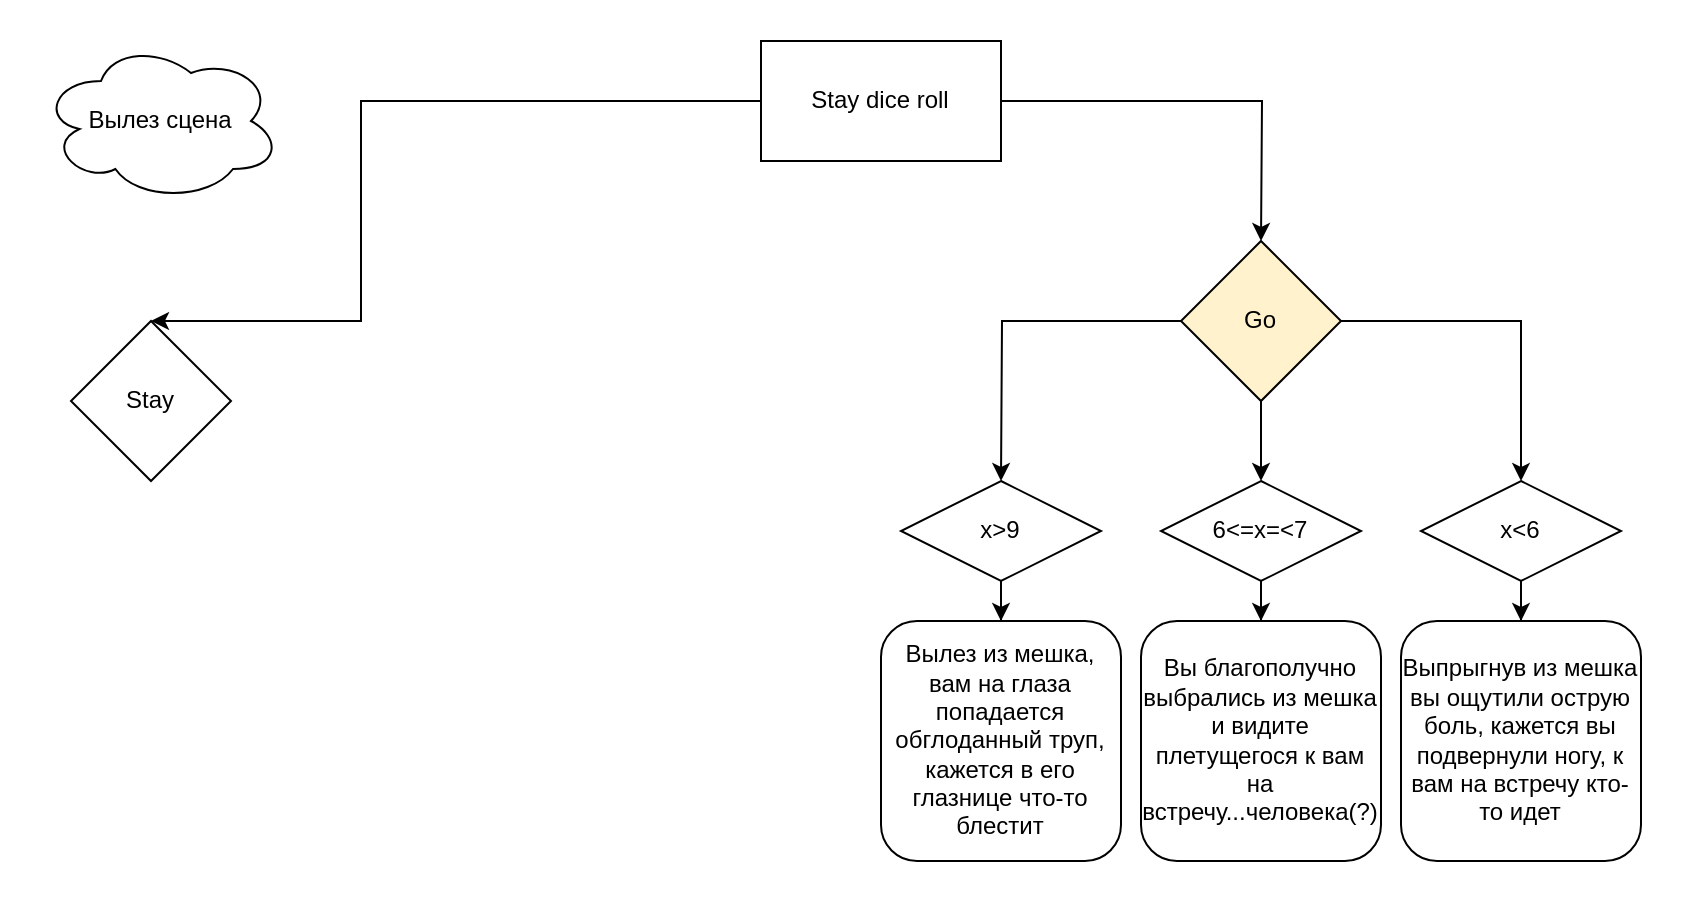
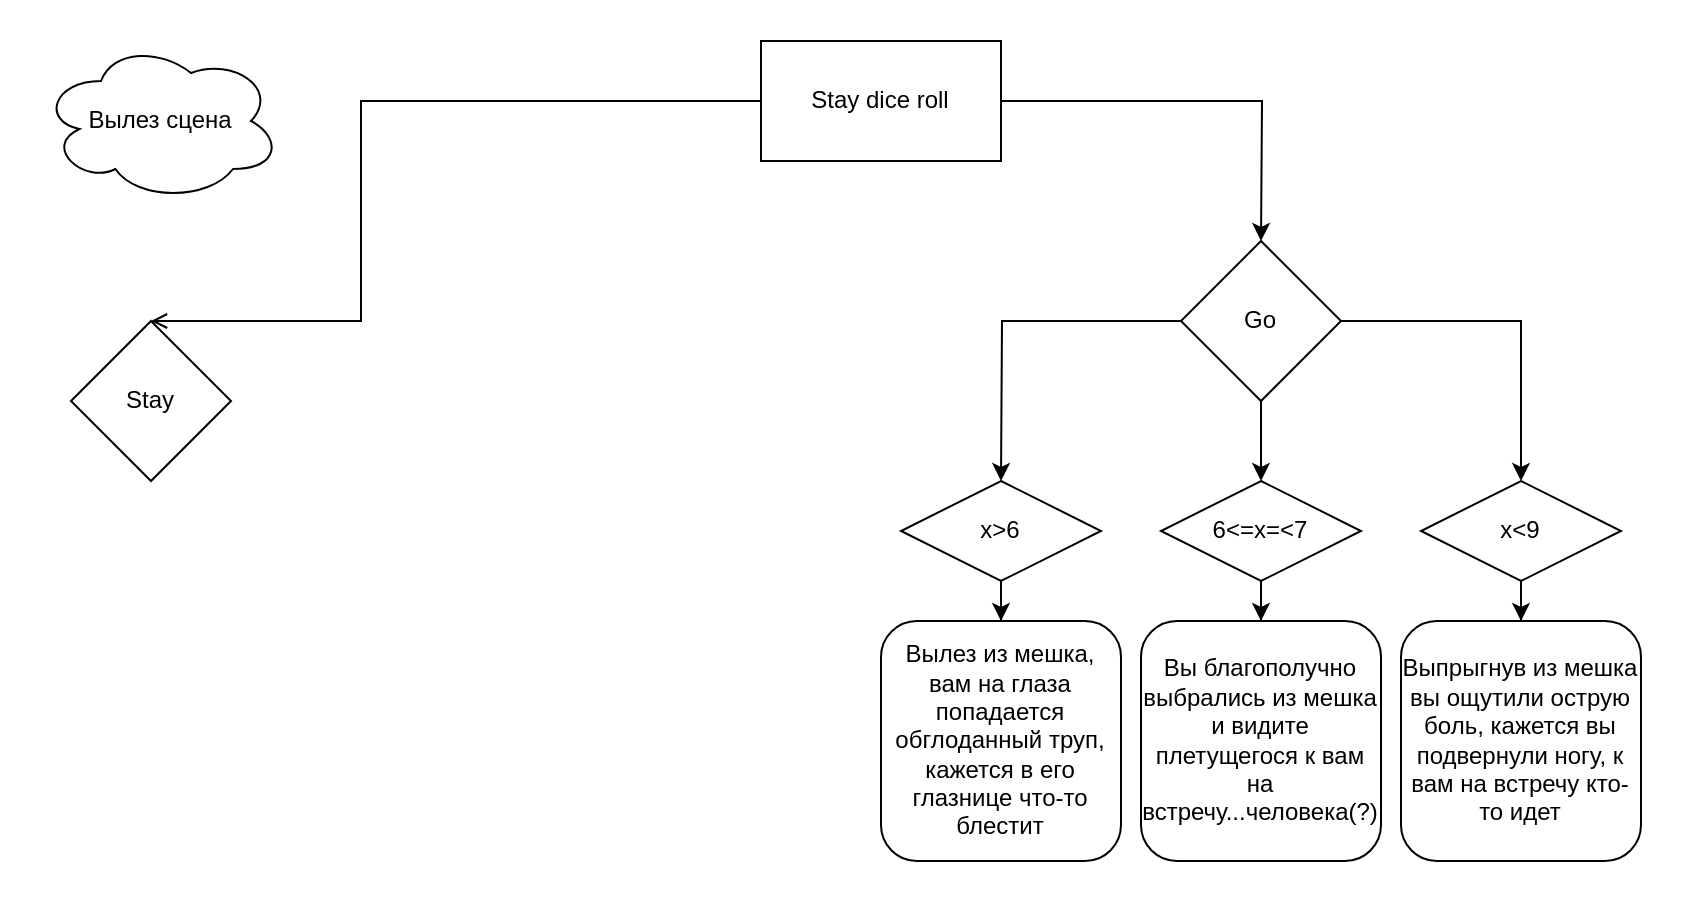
edge "Stay dice roll" -> "Stay": arrowhead classic -> open
node "Go": fillcolor #fff2cc -> #ffffff
node "x>9": label "x>9" -> "x>6"
node "x<6": label "x<6" -> "x<9"
